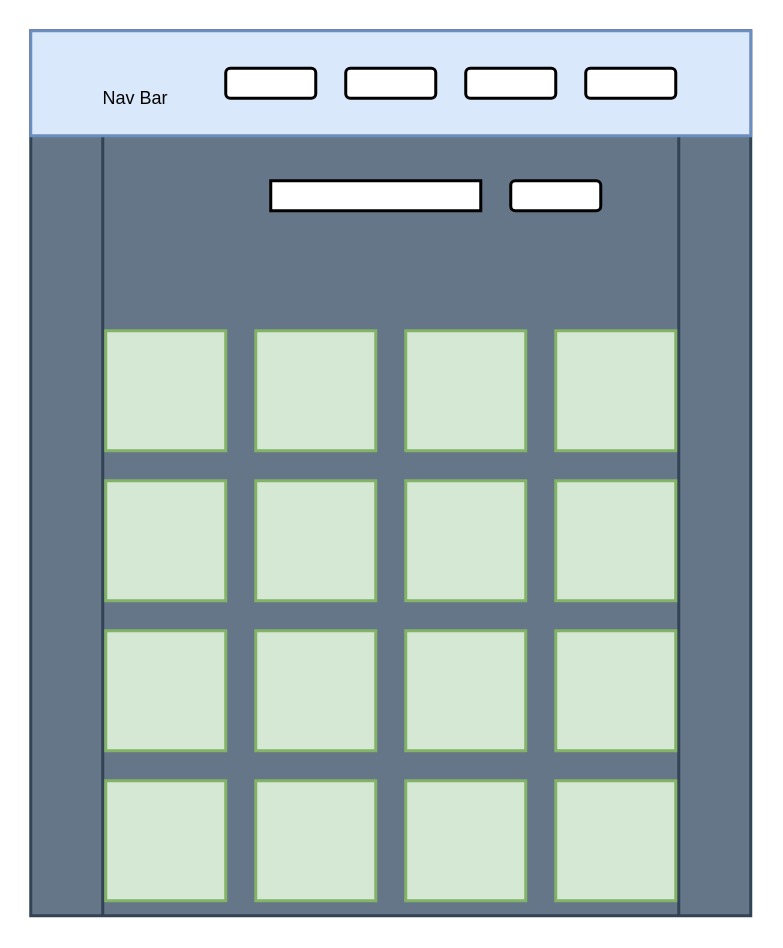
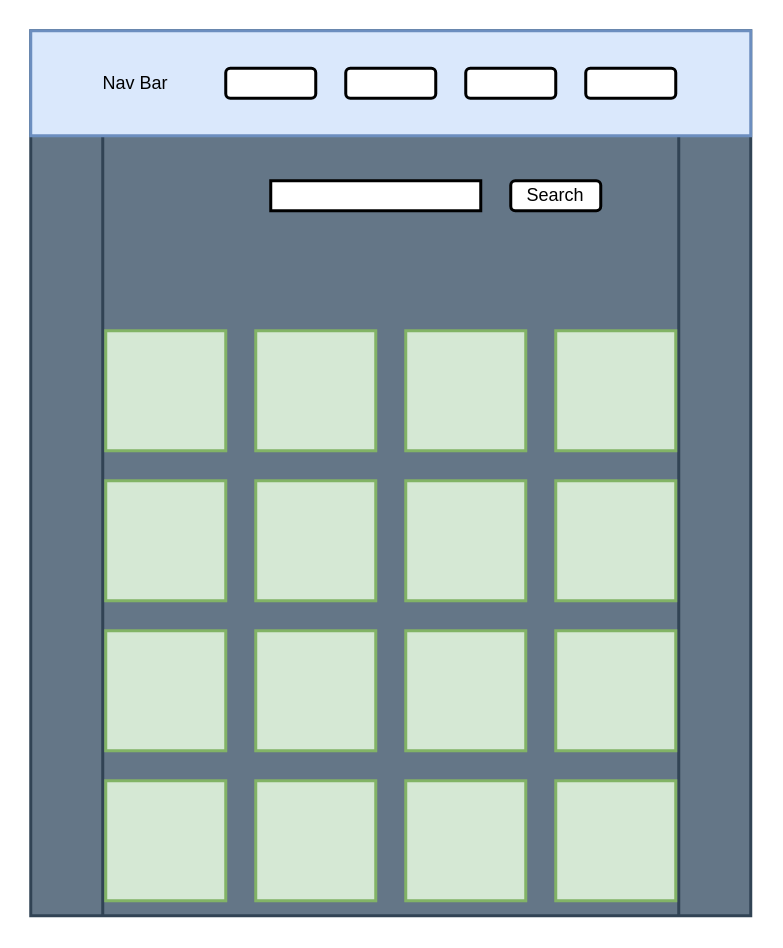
node "Nav Bar": moved (136, 98) -> (136, 83)
node "Search": added
